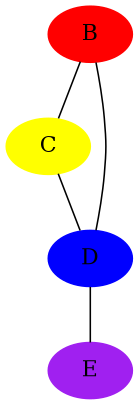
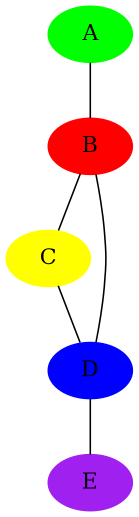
node "A": added
